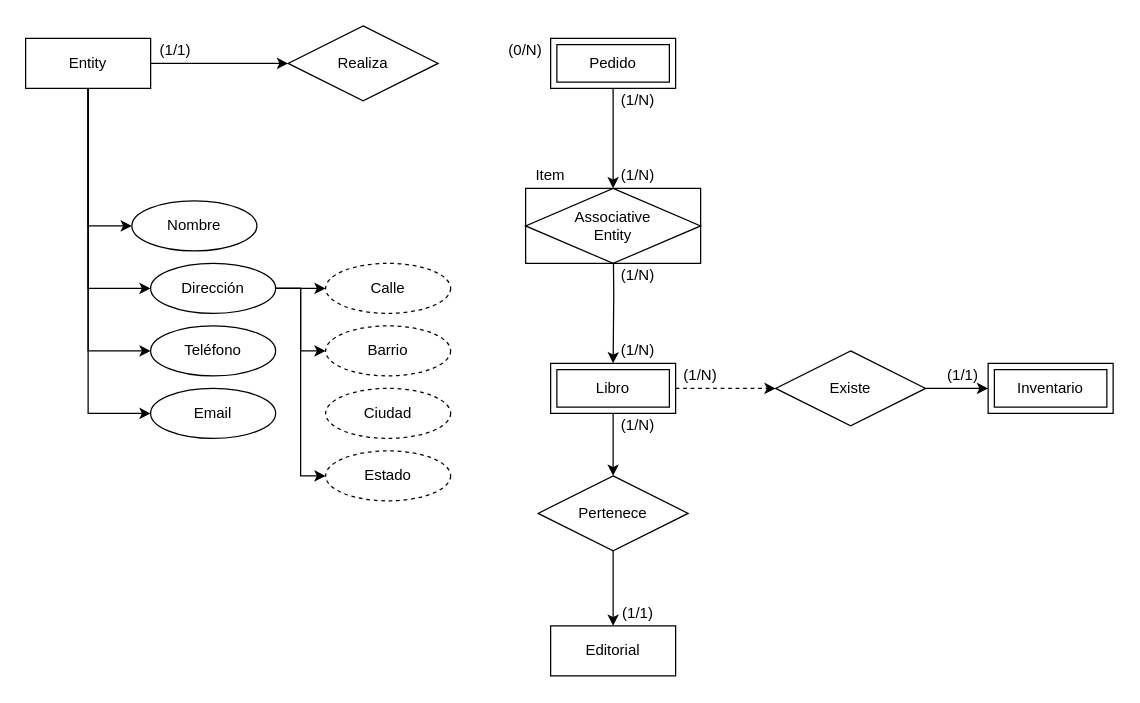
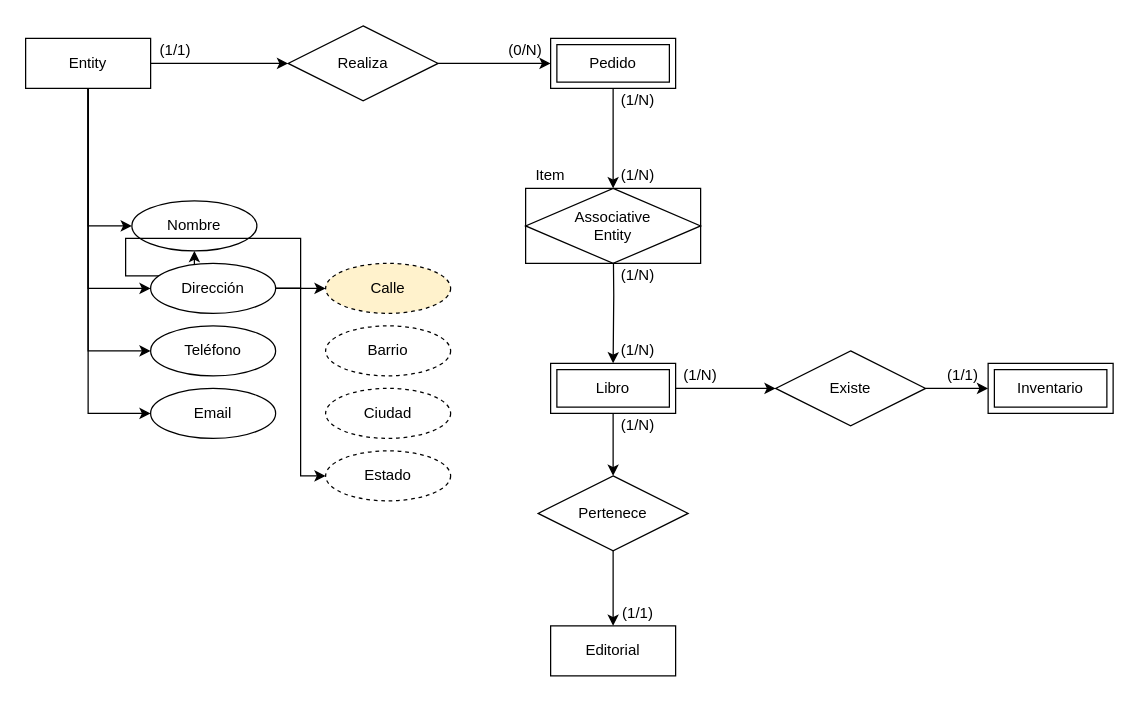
edge "Realiza" -> "Pedido": added
node "Calle": fillcolor #ffffff -> #fff2cc
edge "Dirección" -> "Barrio": now "Dirección" -> "Nombre"
edge "Libro" -> "Existe": style dashed -> solid
